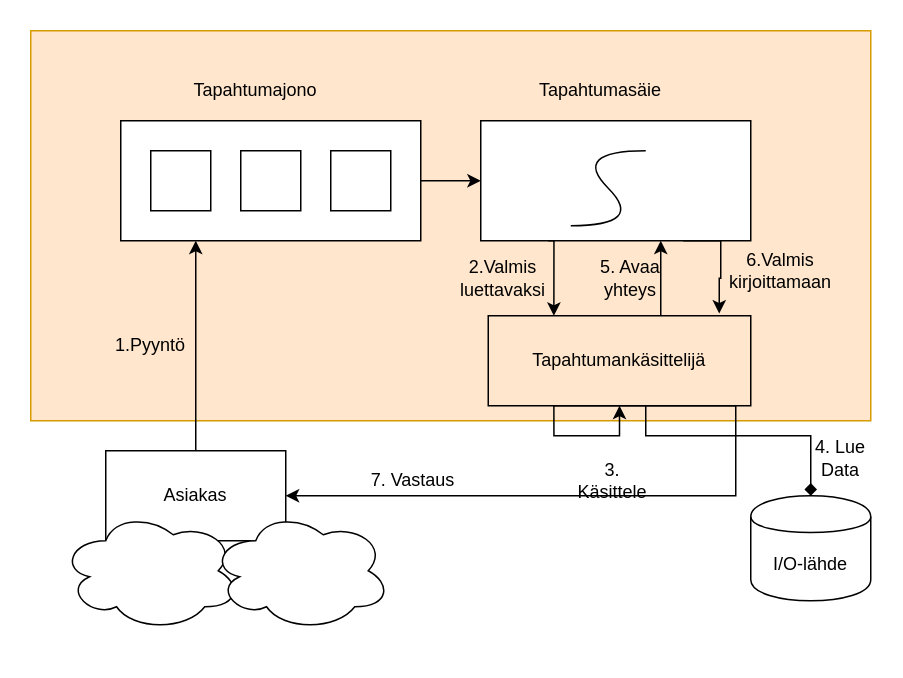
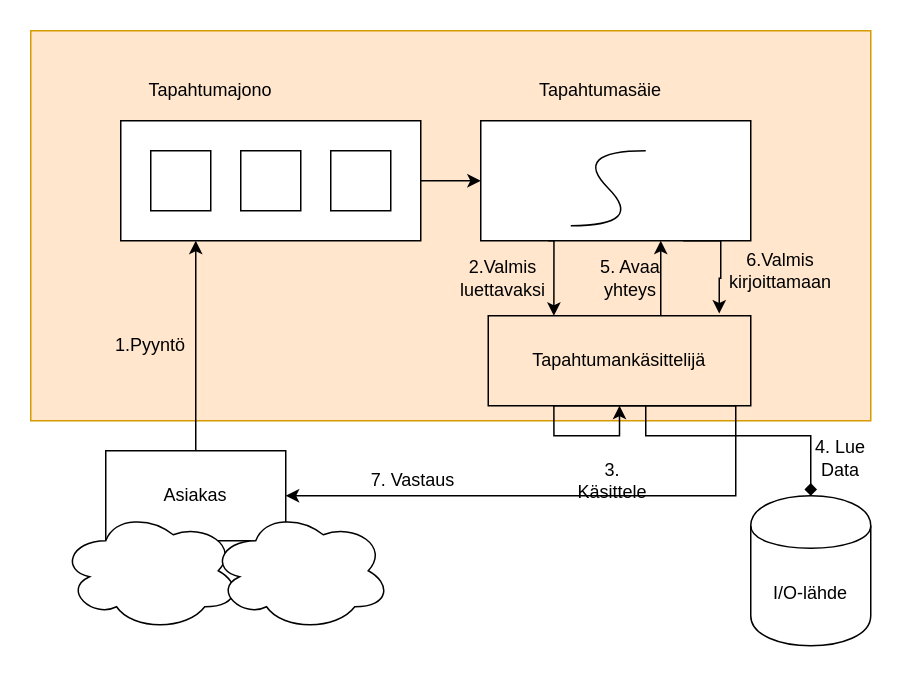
node "Tapahtumajono": moved (256, 91) -> (211, 91)
node "I/O-lähde": size 120x105 -> 120x150
